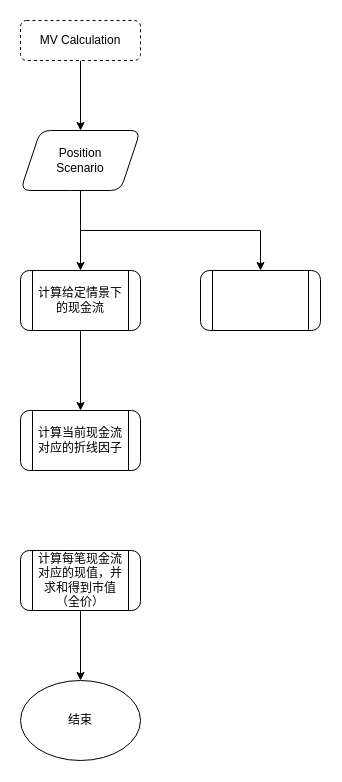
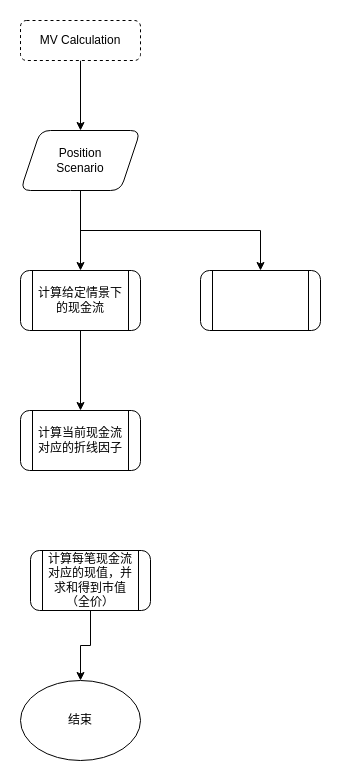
node "计算每笔现金流对应的现值，并求和得到市值（全价）": moved (81, 581) -> (91, 581)
